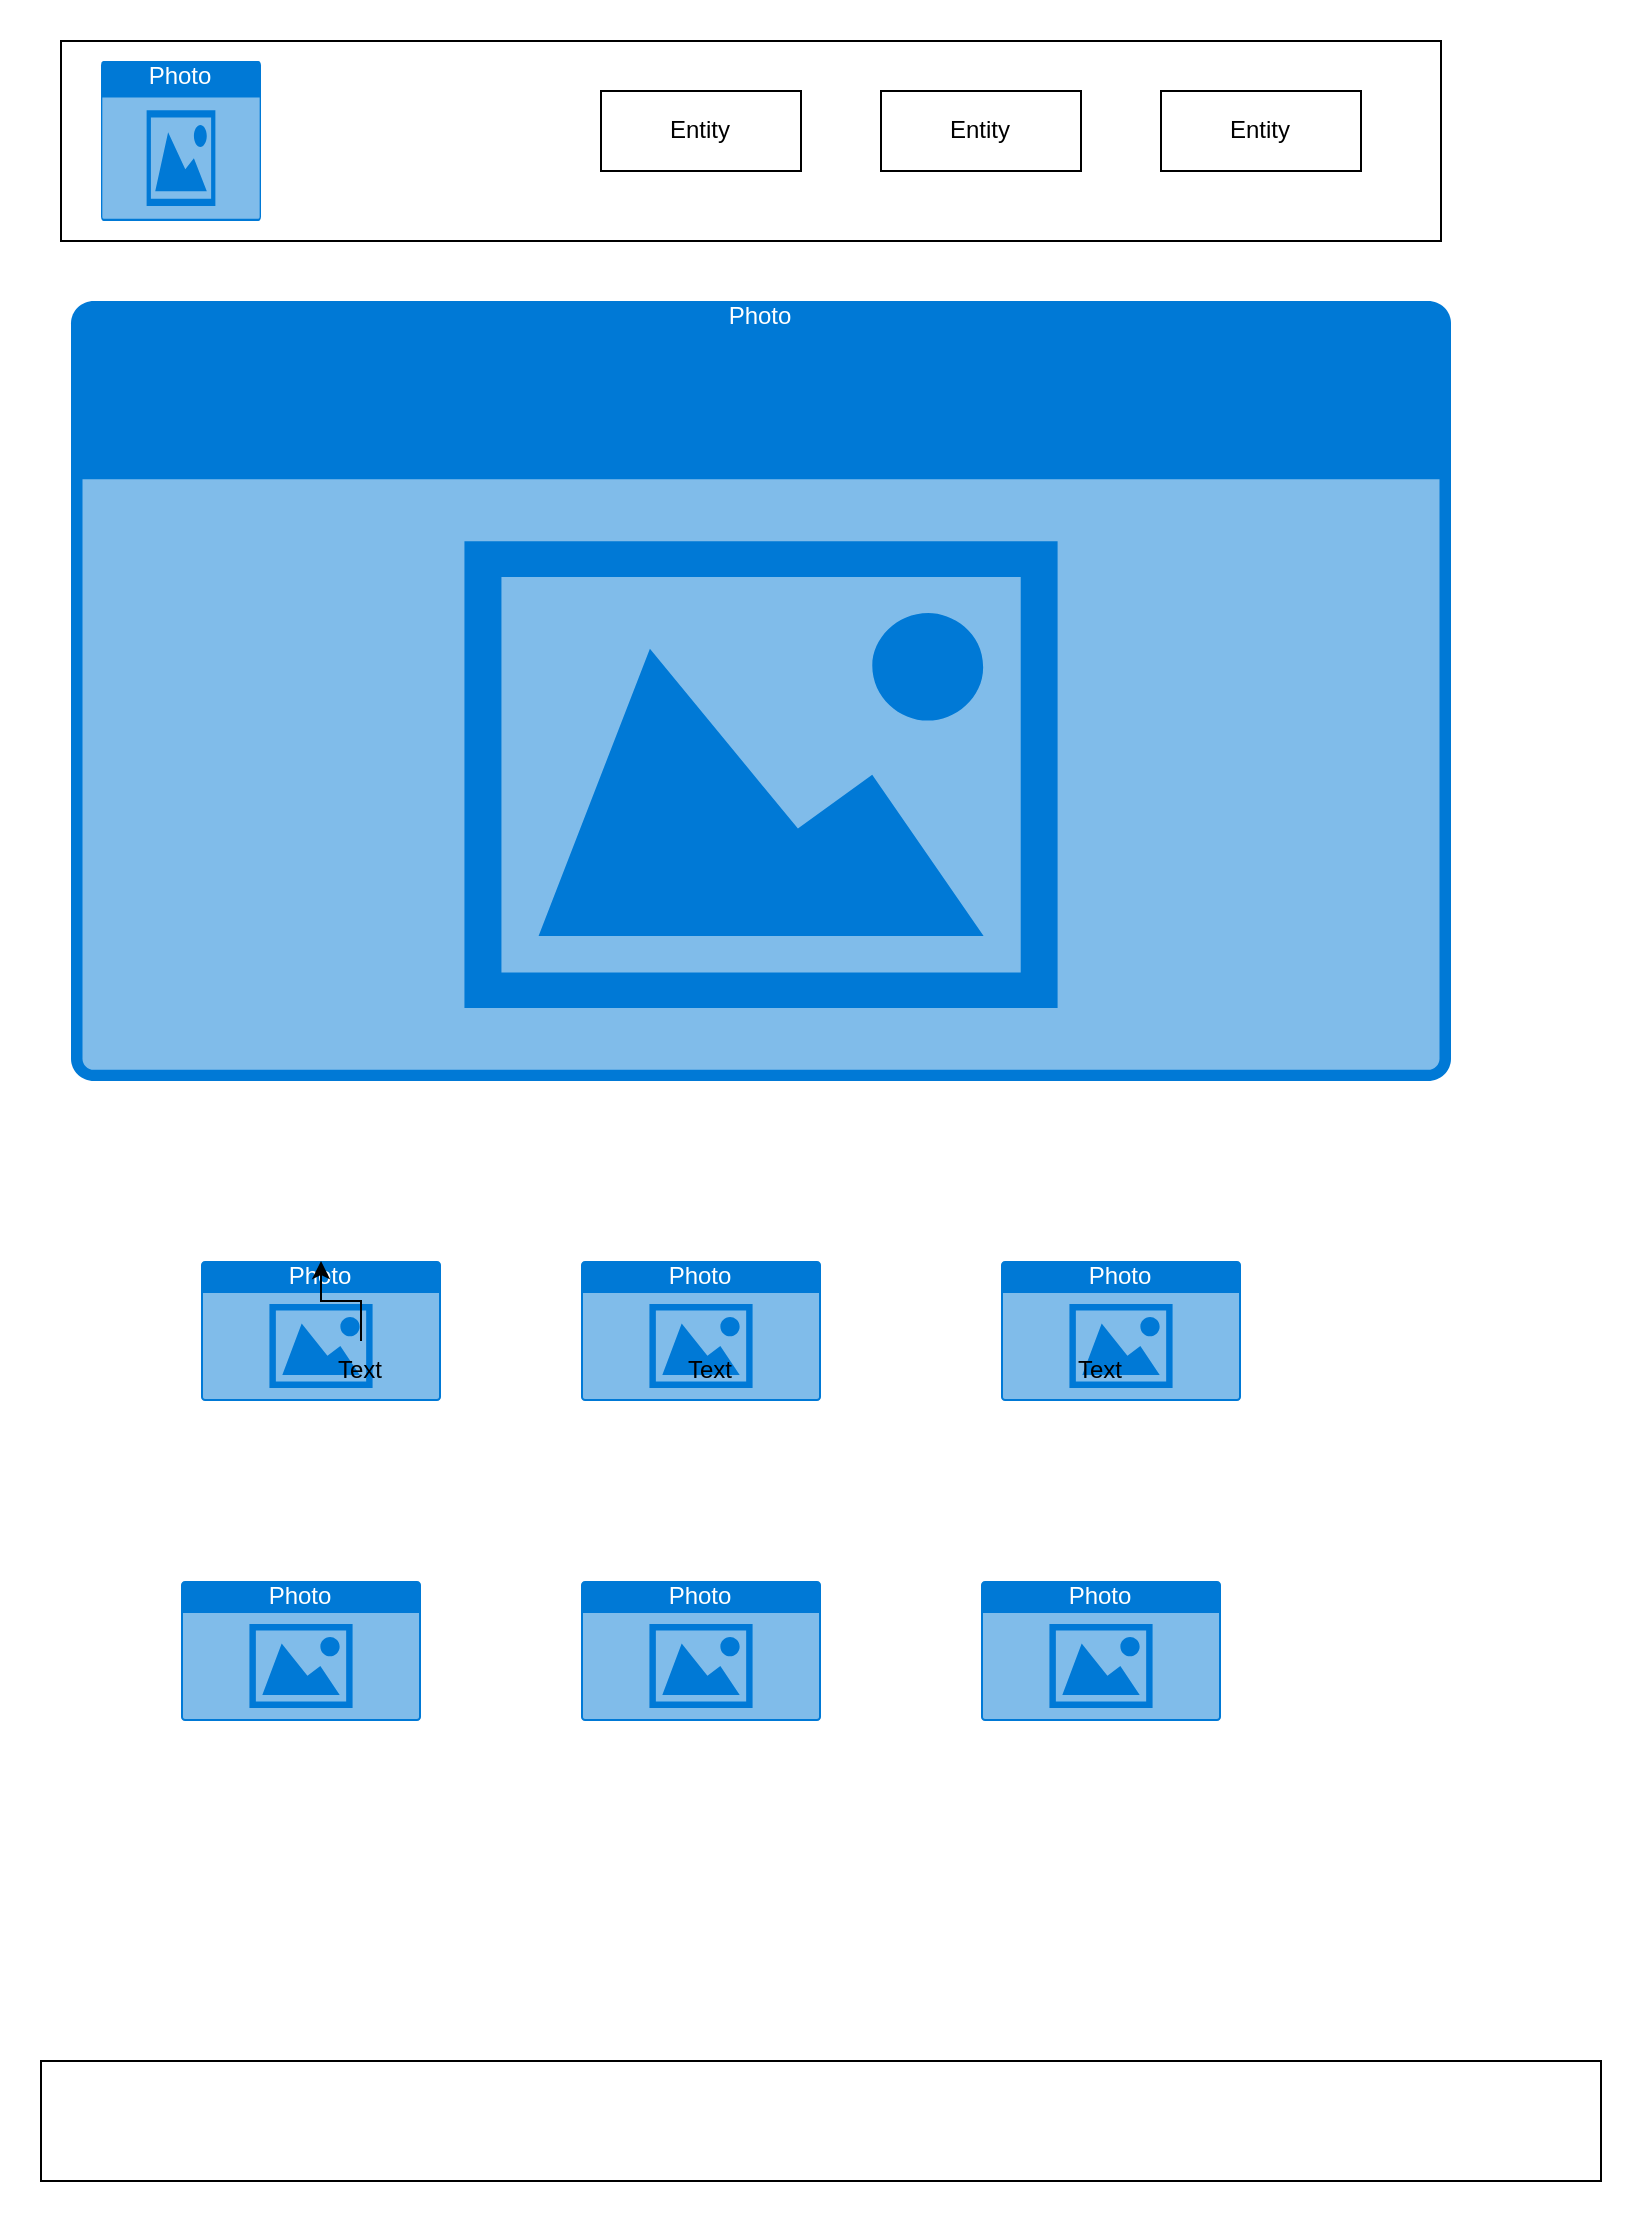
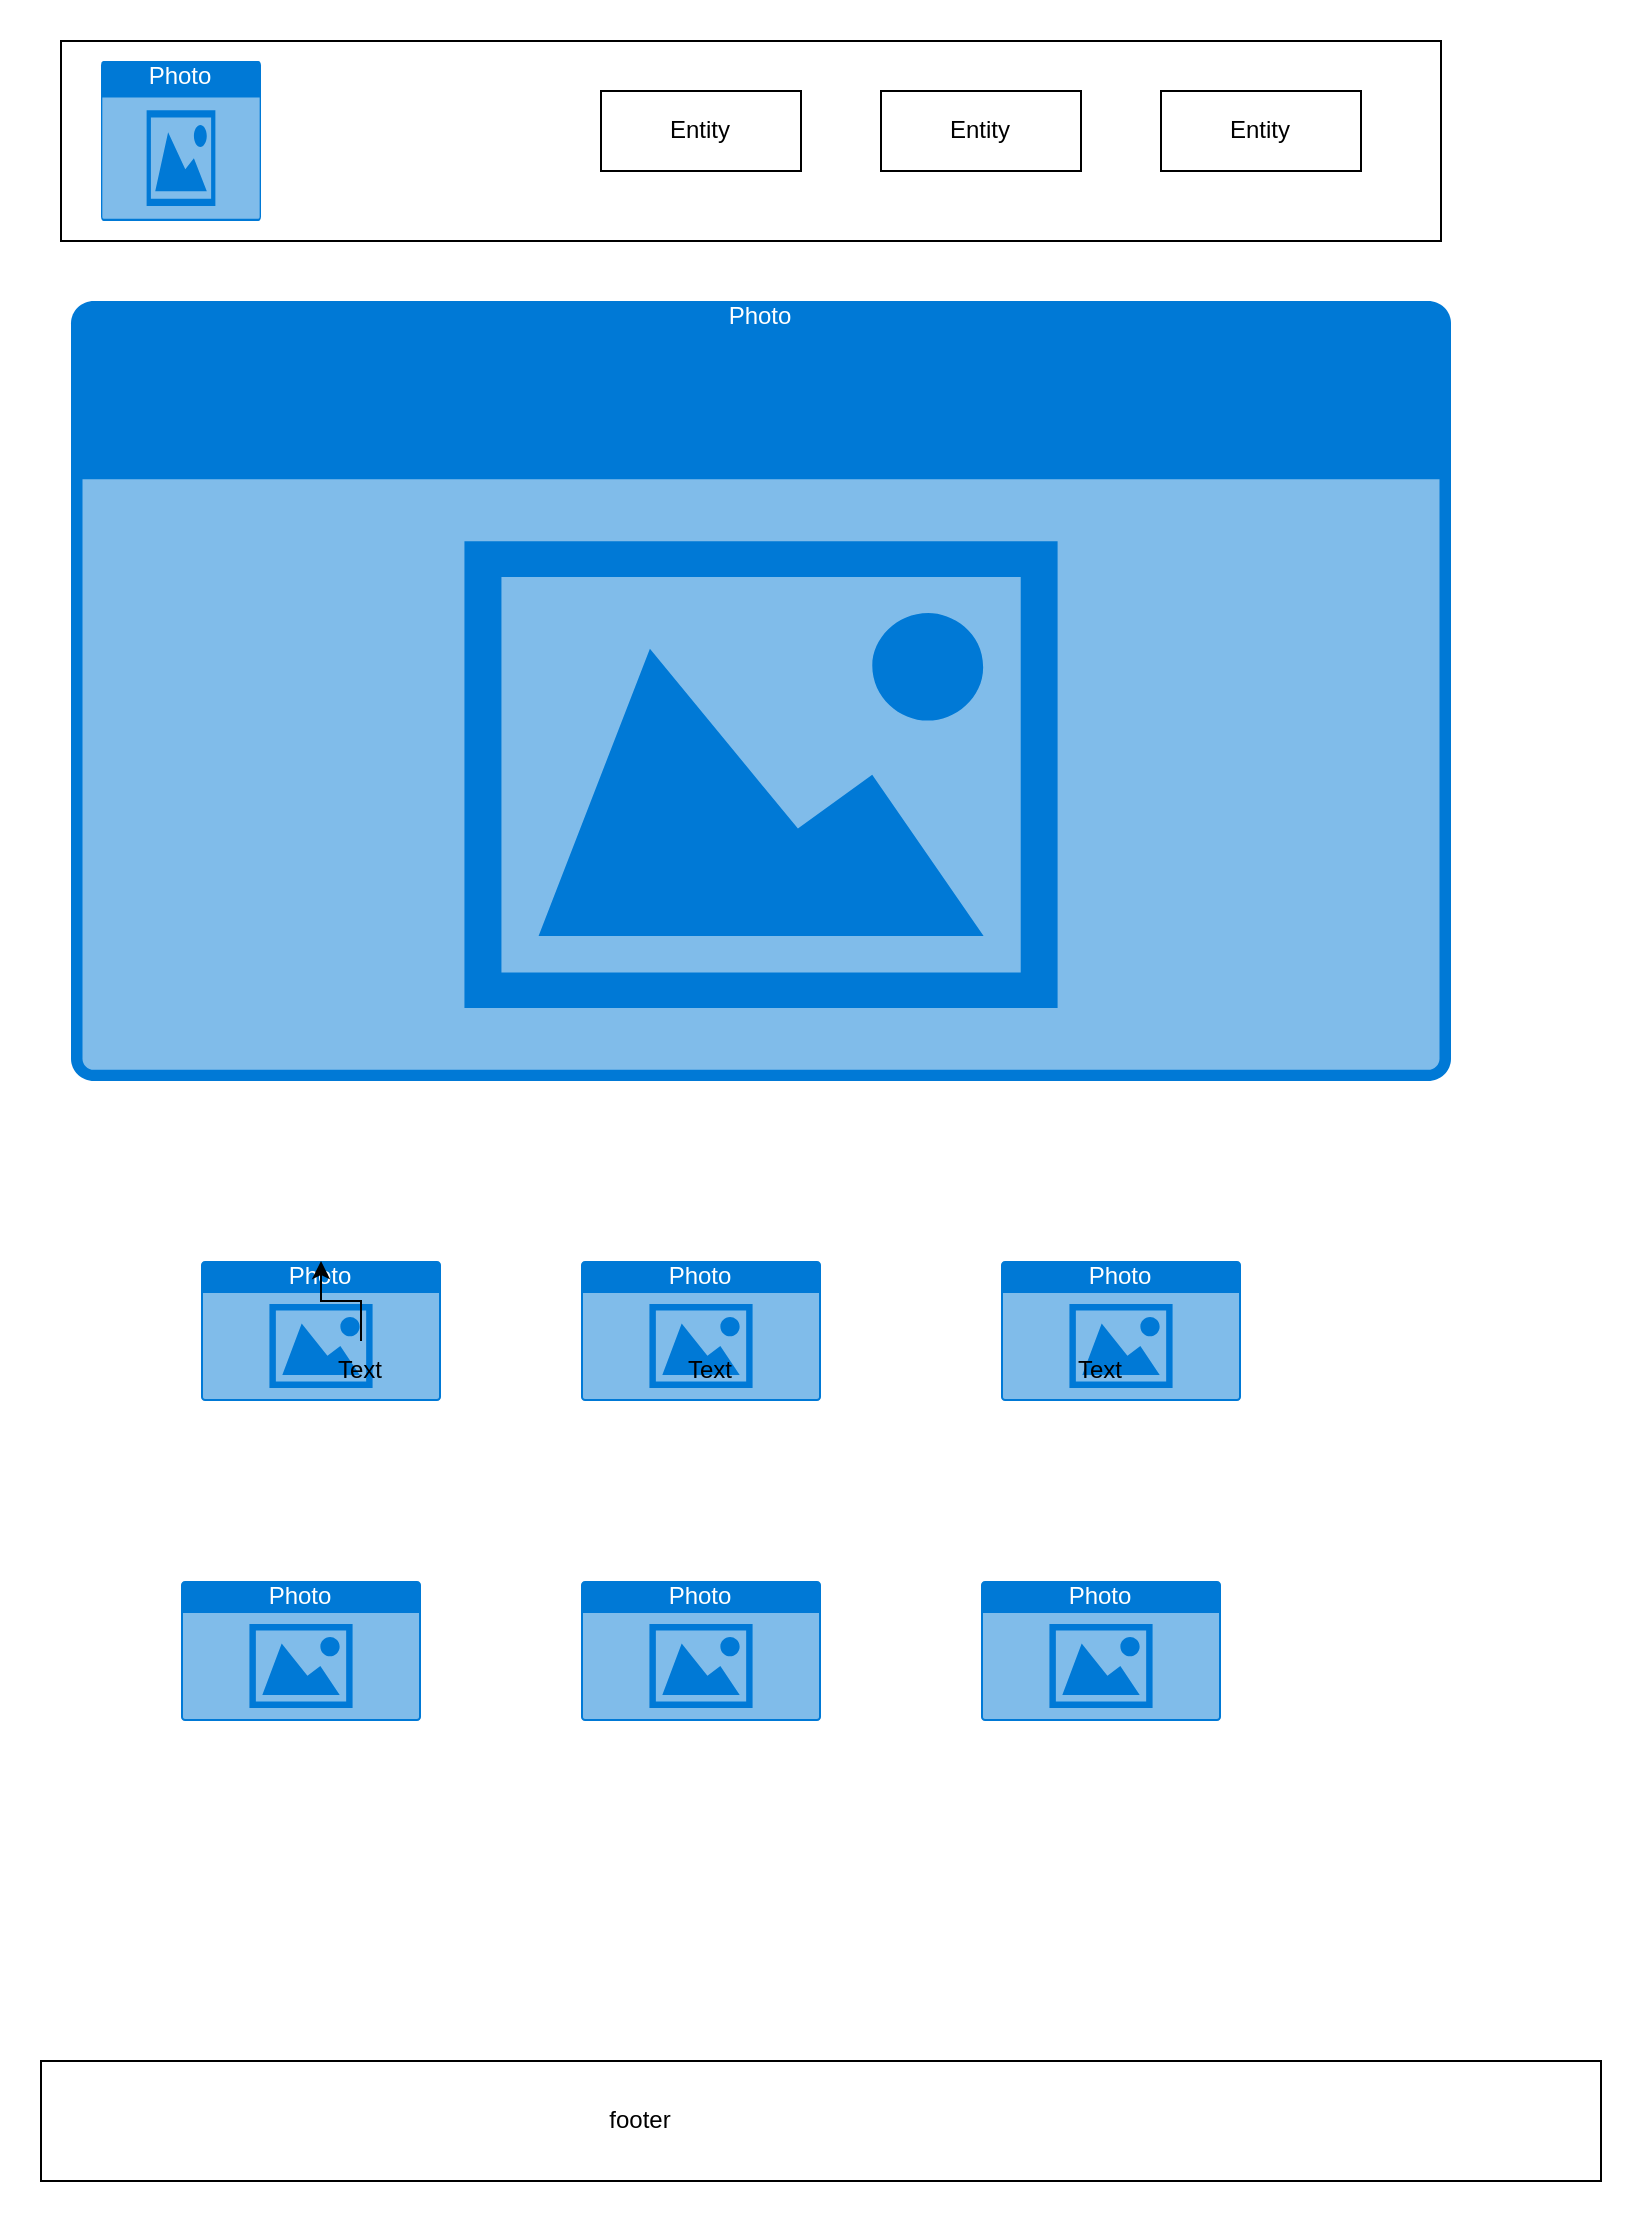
node "footer": added
